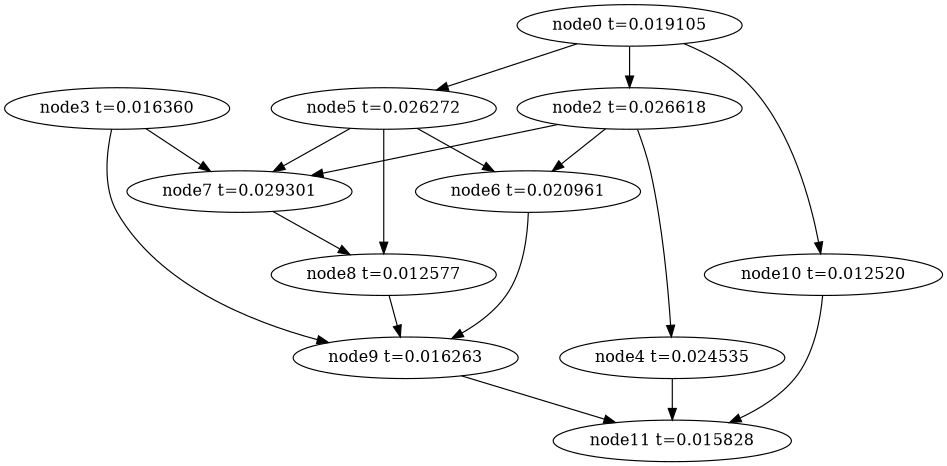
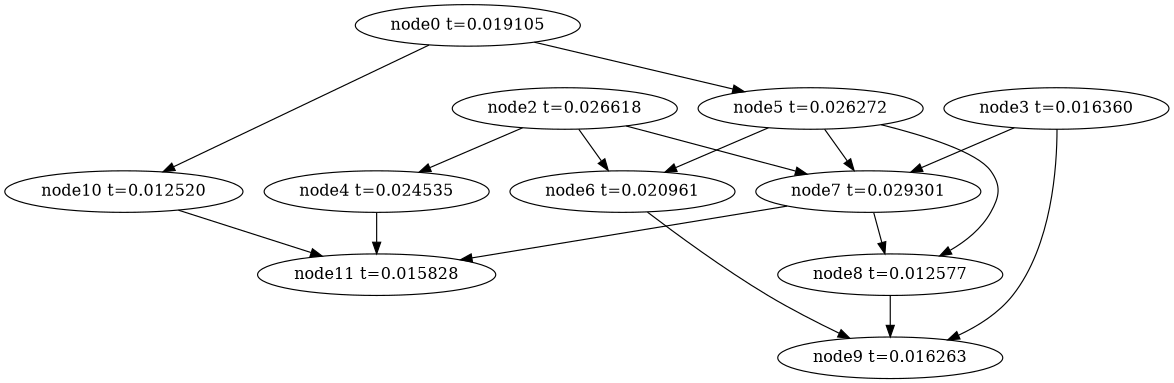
edge "node0 t=0.019105" -> "node2 t=0.026618": removed
edge "node9 t=0.016263" -> "node11 t=0.015828": now "node7 t=0.029301" -> "node11 t=0.015828"
